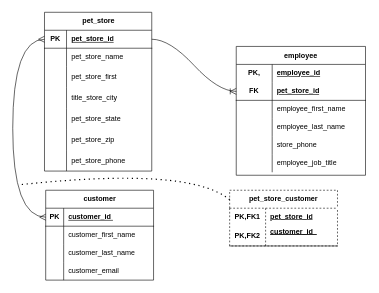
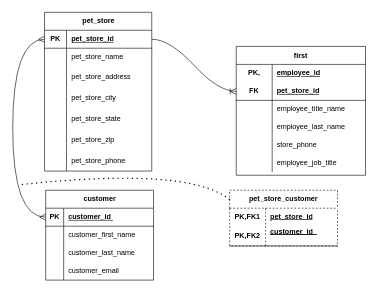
node "employee": label "employee" -> "first"
node "pet_store_first": label "pet_store_first" -> "pet_store_address"
node "title_store_city": label "title_store_city" -> "pet_store_city"
node "employee_first_name": label "employee_first_name" -> "employee_title_name"
